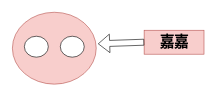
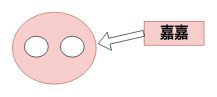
node "嘉嘉": moved (174, 42) -> (174, 33)
